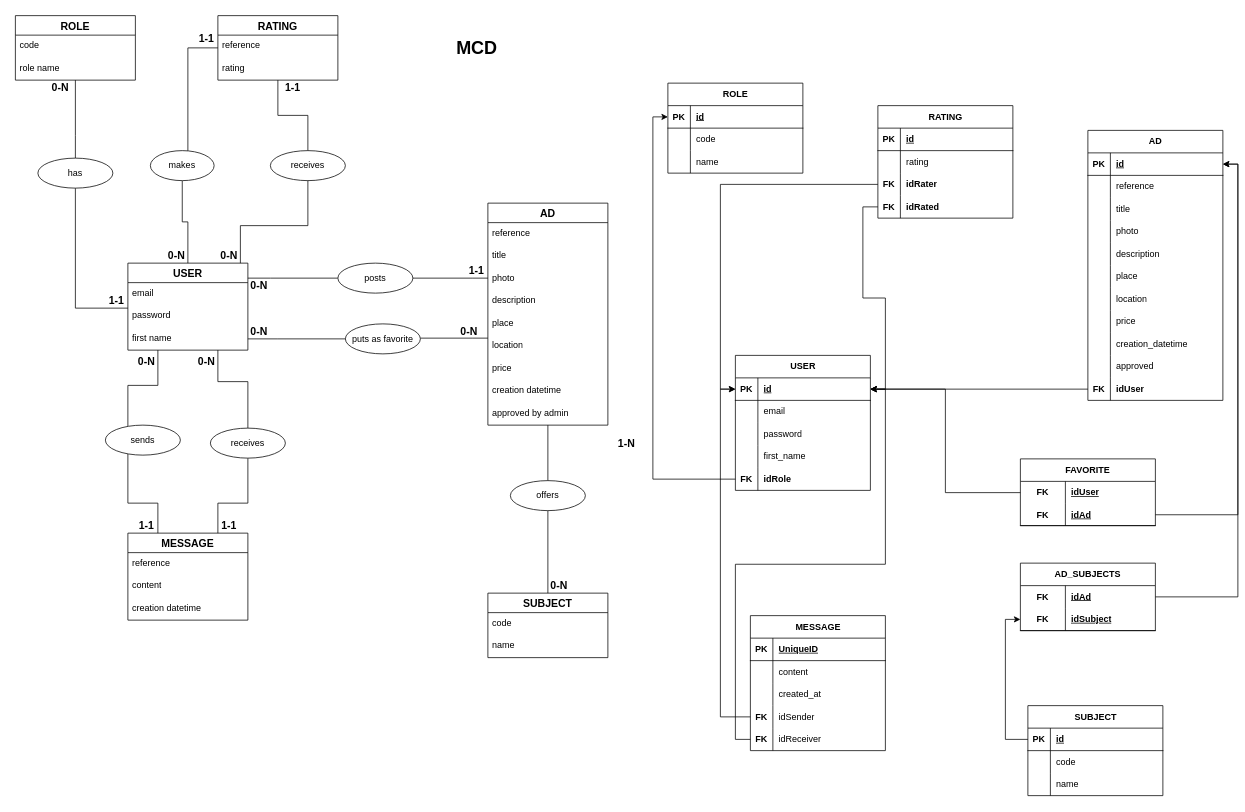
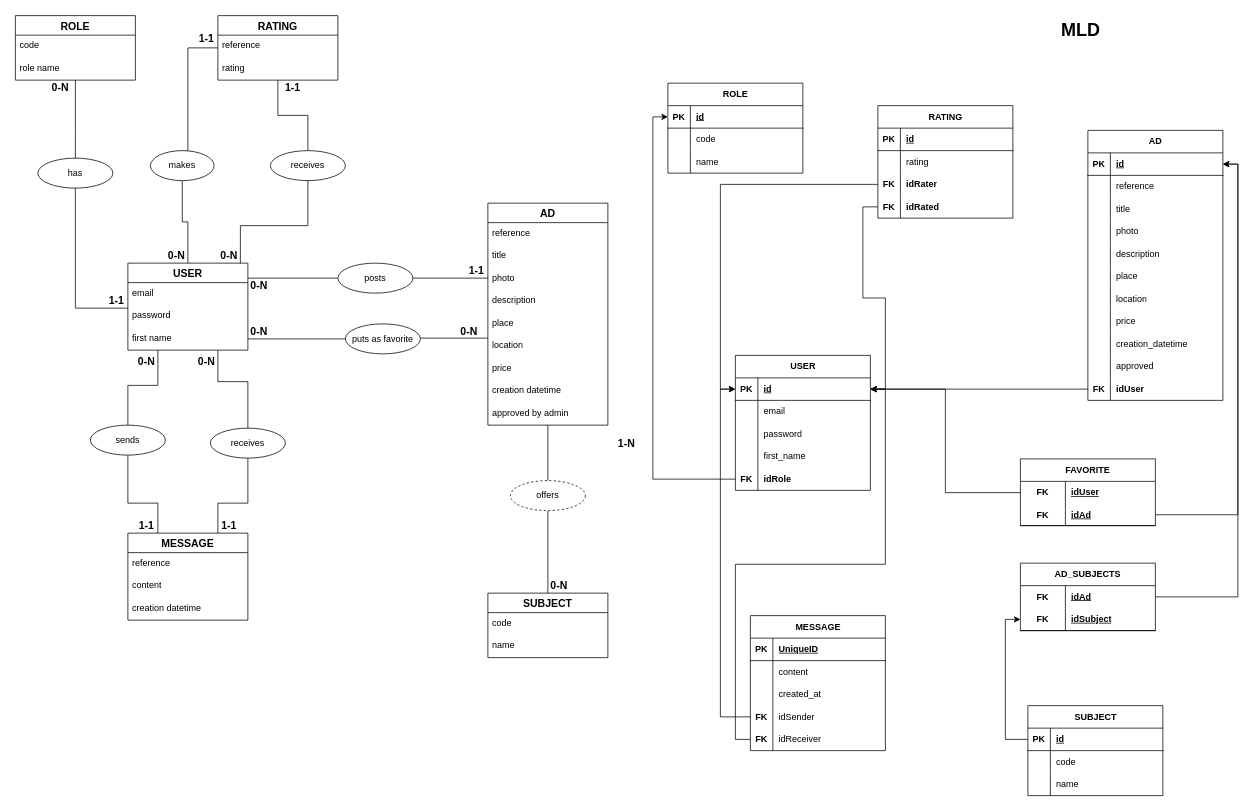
node "MLD": added
node "MCD": removed
node "sends": moved (143, 440) -> (128, 440)
node "offers": style solid -> dashed
